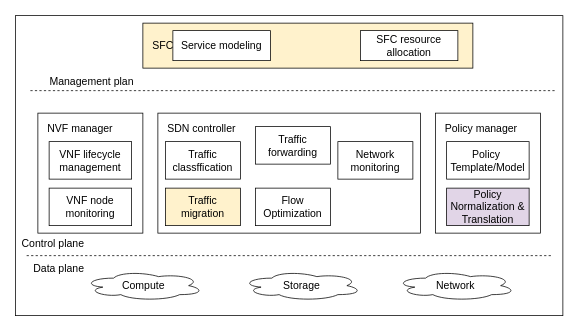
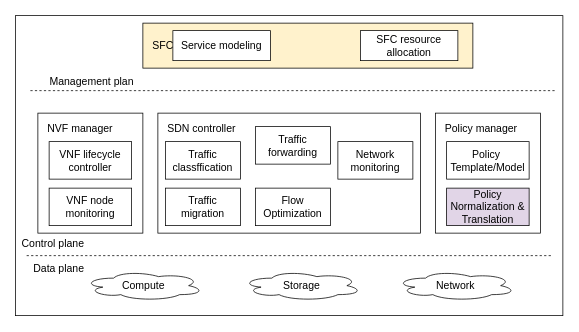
node "VNF lifecyclemanagement": label "VNF lifecyclemanagement" -> "VNF lifecyclecontroller"
node "Traffic migration": fillcolor #fff2cc -> #ffffff
